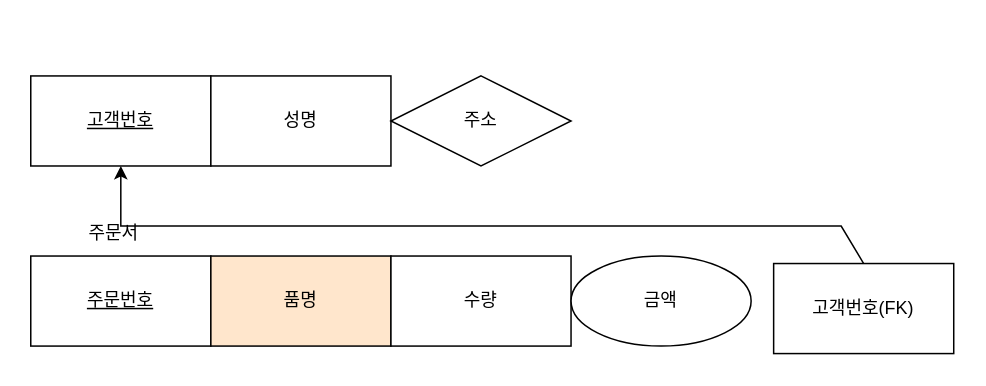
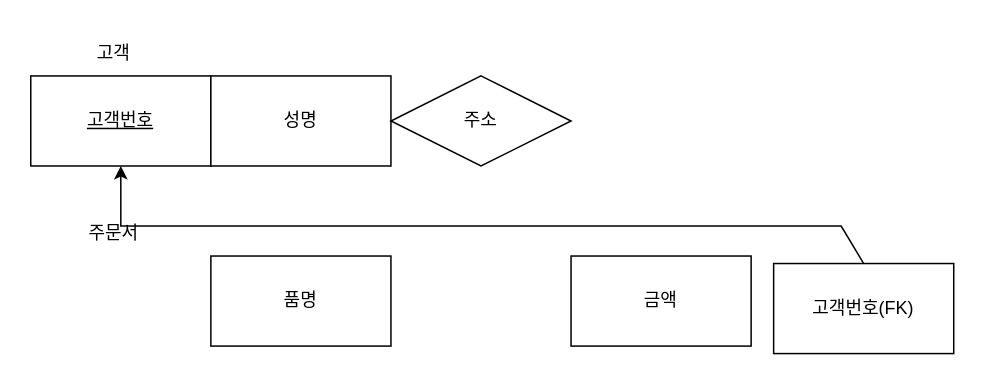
node "고객": added
node "주문번호": removed
node "품명": fillcolor #ffe6cc -> #ffffff
node "수량": removed
node "금액": shape ellipse -> rectangle
